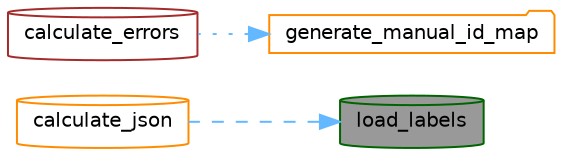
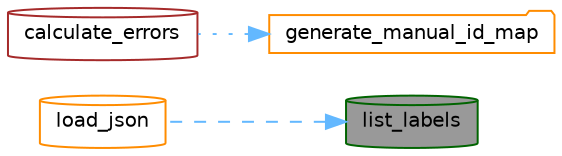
node "calculate_json": label "calculate_json" -> "load_json"
node "load_labels": label "load_labels" -> "list_labels"
